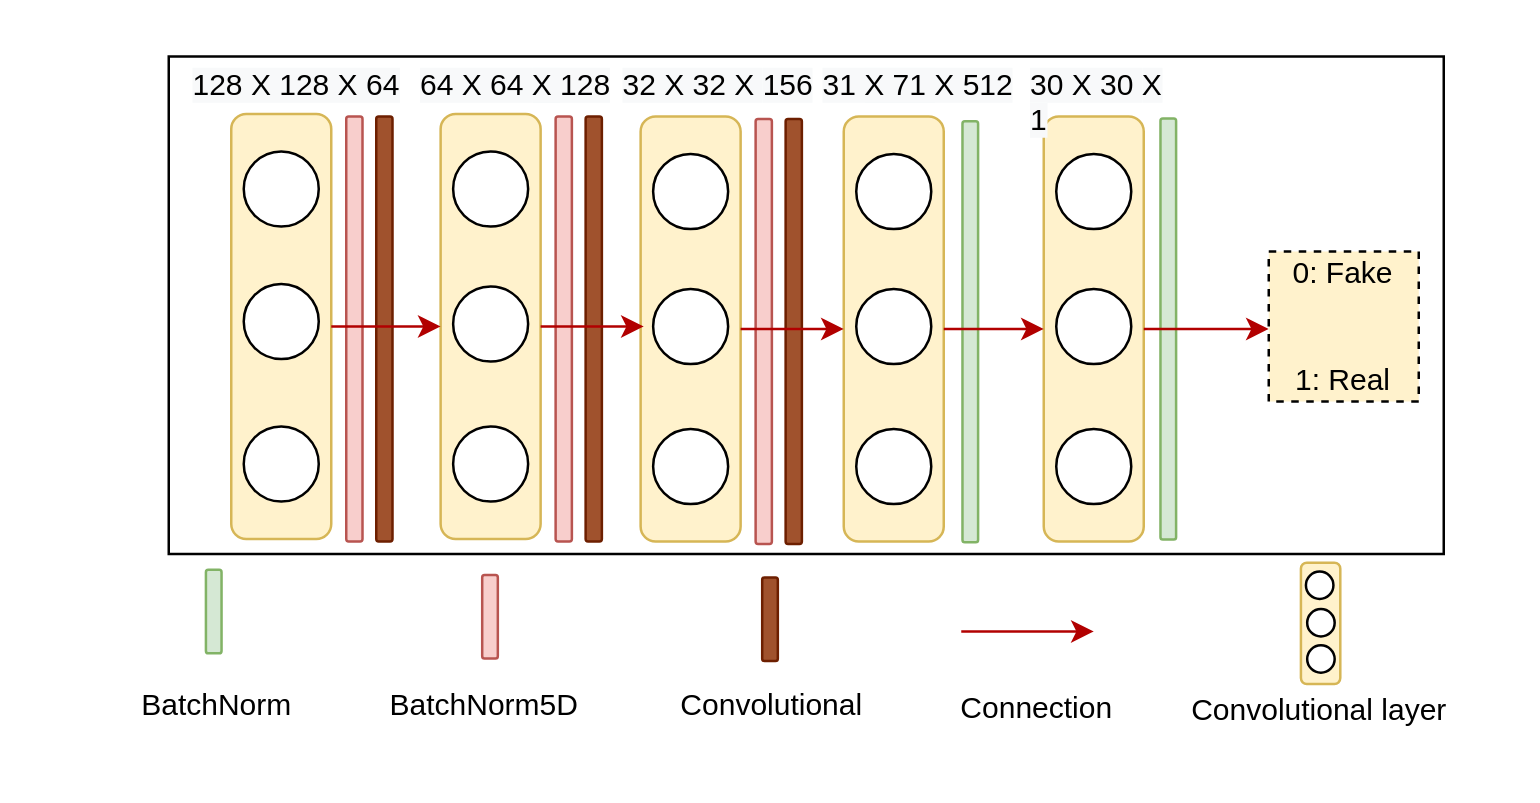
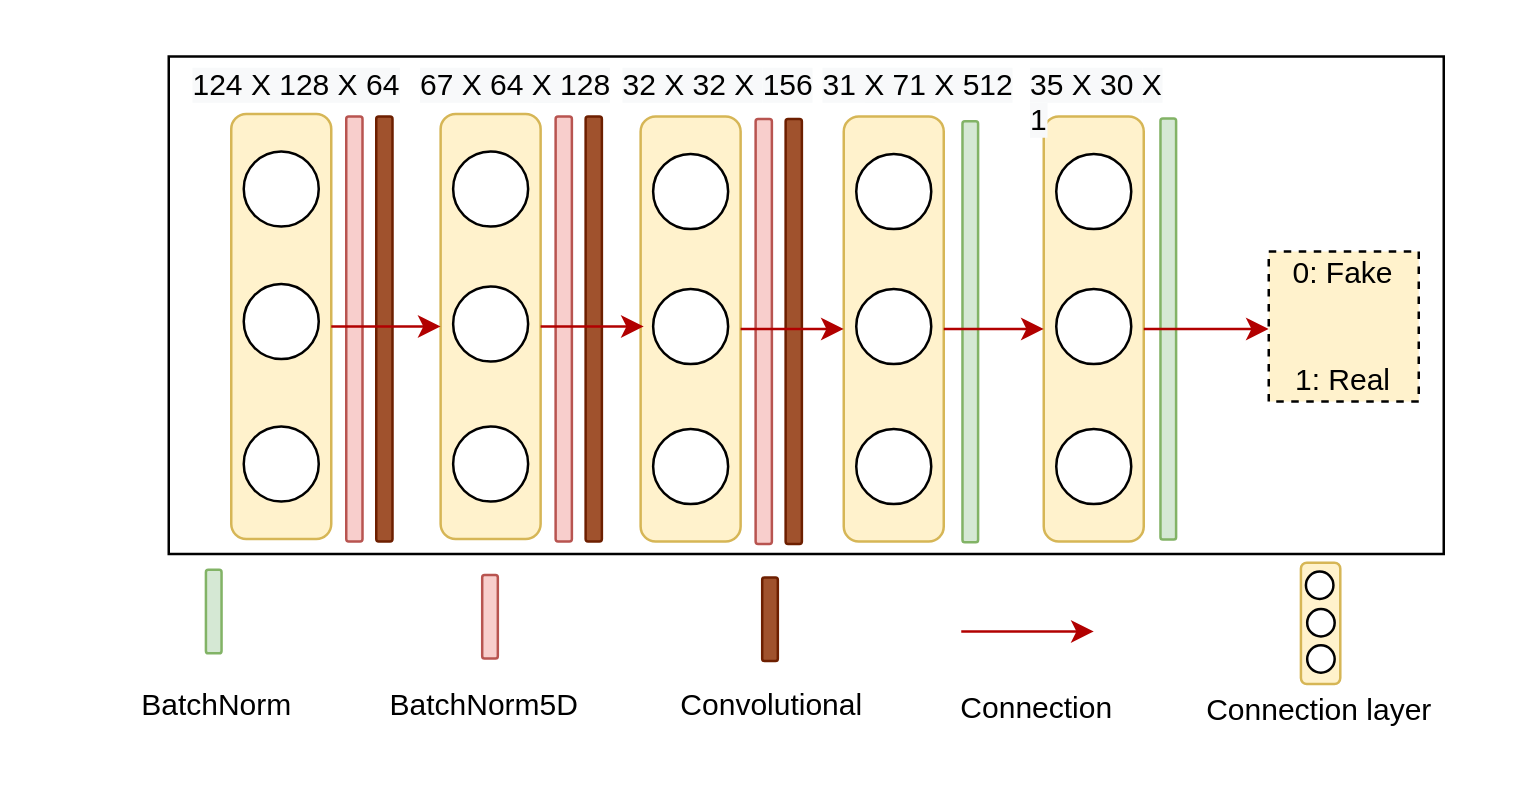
node "128 X 128 X 64": label "128 X 128 X 64" -> "124 X 128 X 64"
node "64 X 64 X 128": label "64 X 64 X 128" -> "67 X 64 X 128"
node "30 X 30 X 1": label "30 X 30 X 1" -> "35 X 30 X 1"
node "Convolutional layer": label "Convolutional layer" -> "Connection layer"
